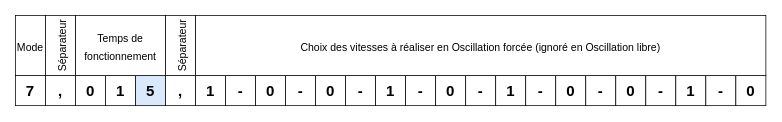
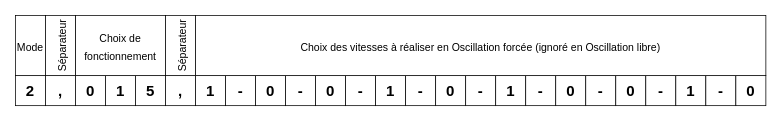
node "Temps de fonctionnement": label "Temps de fonctionnement" -> "Choix de fonctionnement"
node "7": label "7" -> "2"
node "5": fillcolor #dae8fc -> #ffffff
